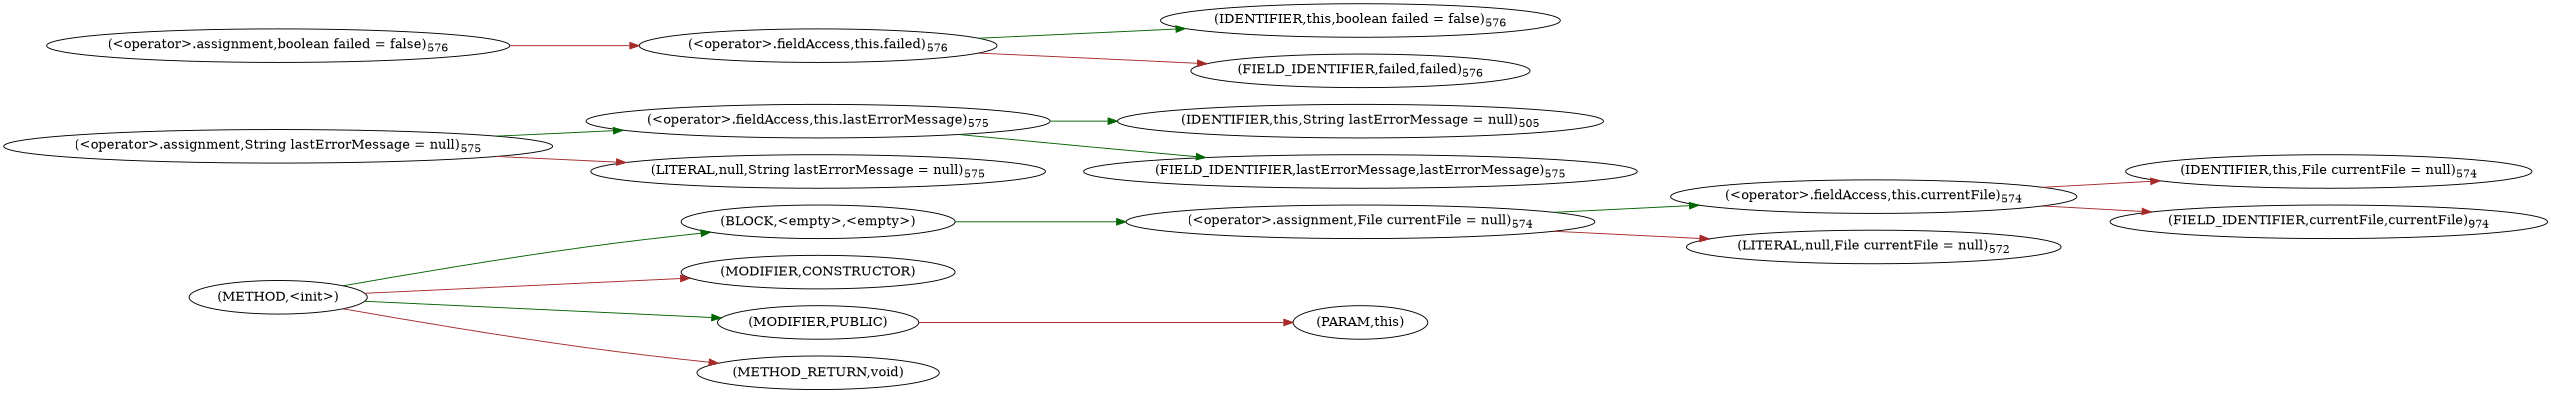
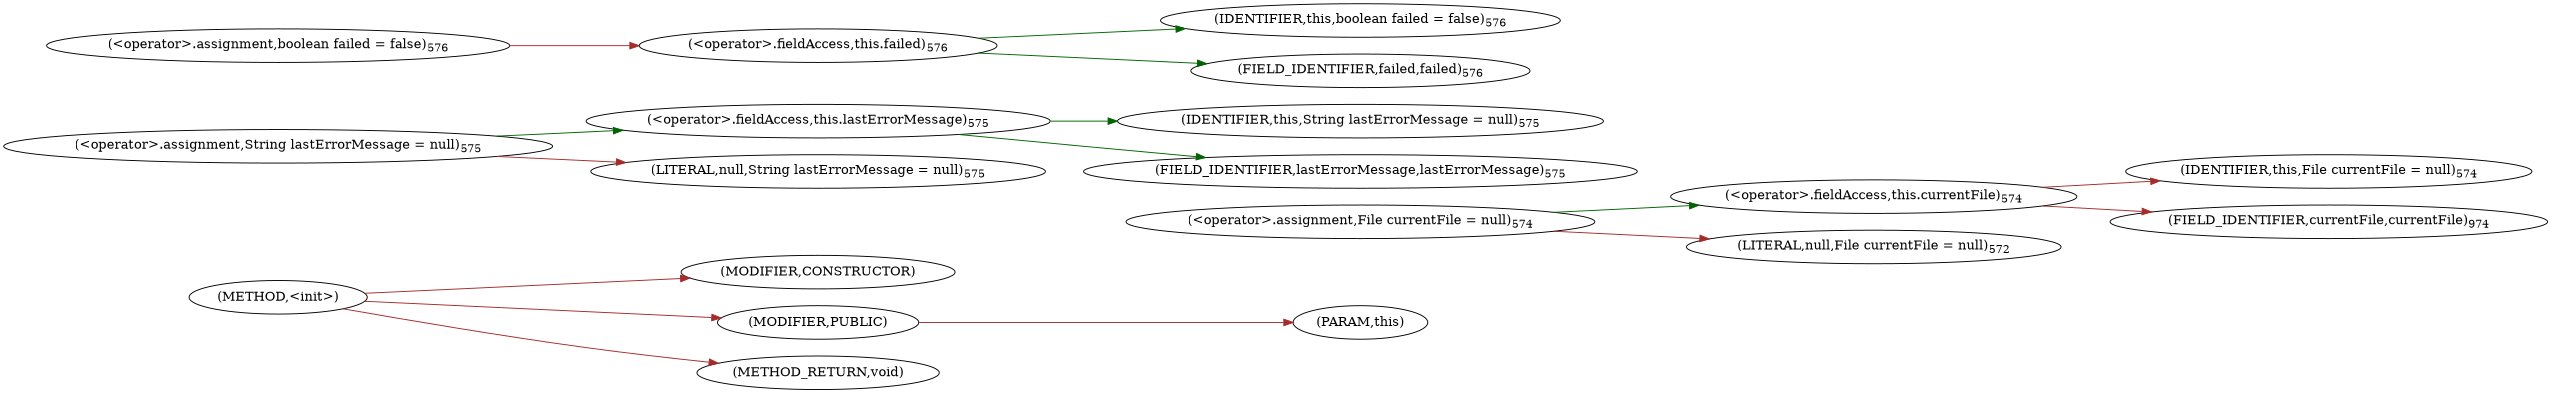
edge "(<operator>.fieldAccess,this.failed)" -> "(FIELD_IDENTIFIER,failed,failed)": color brown -> darkgreen
node "(IDENTIFIER,this,String lastErrorMessage = null)": text "505" -> "575"
node "(BLOCK,<empty>,<empty>)": removed
edge "(METHOD,<init>)" -> "(MODIFIER,PUBLIC)": color darkgreen -> brown
